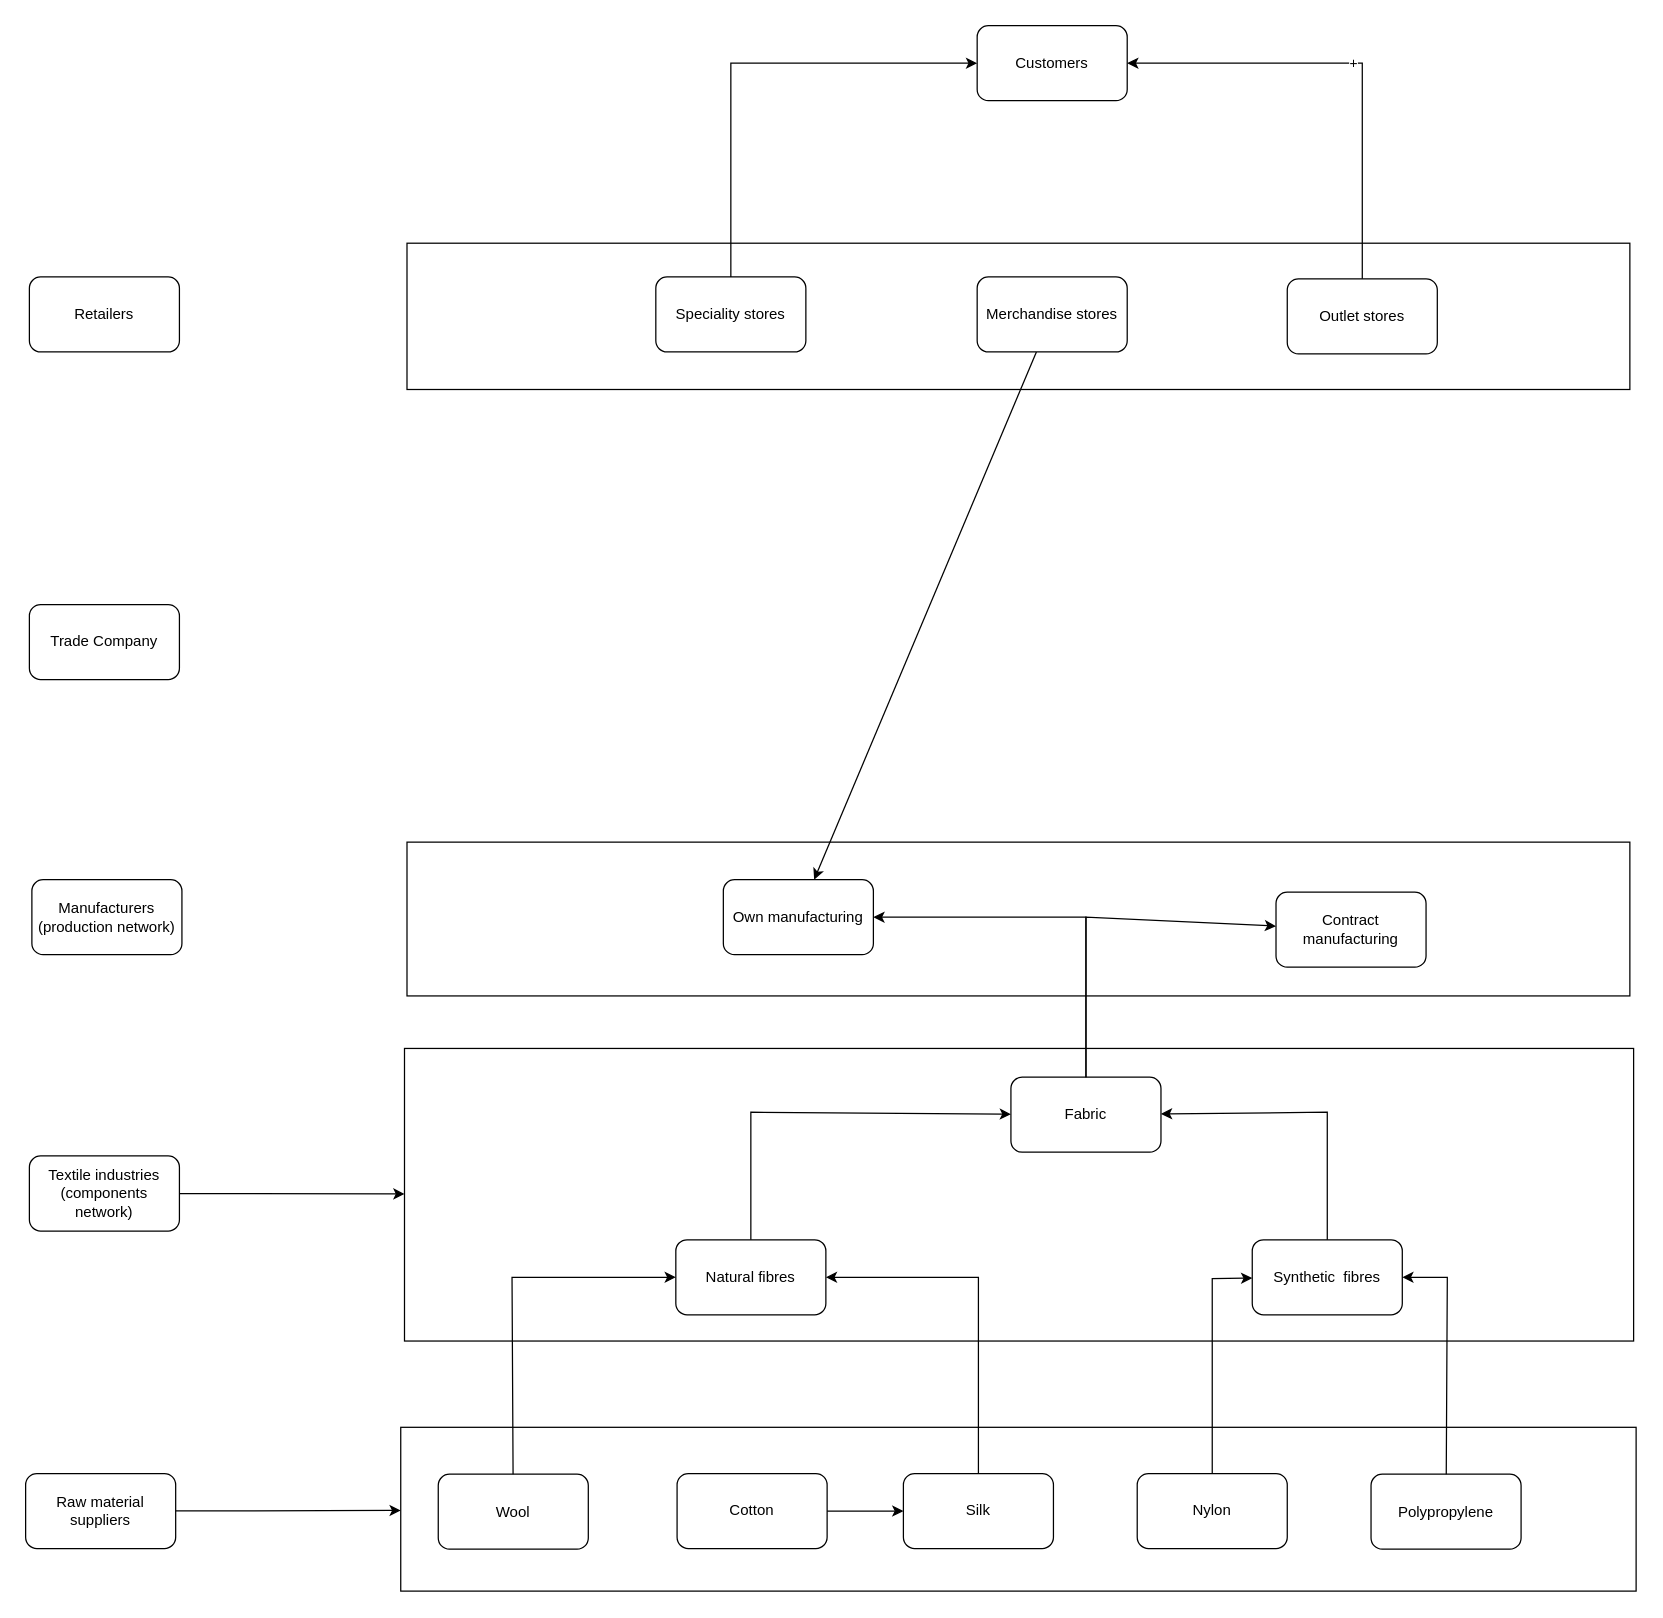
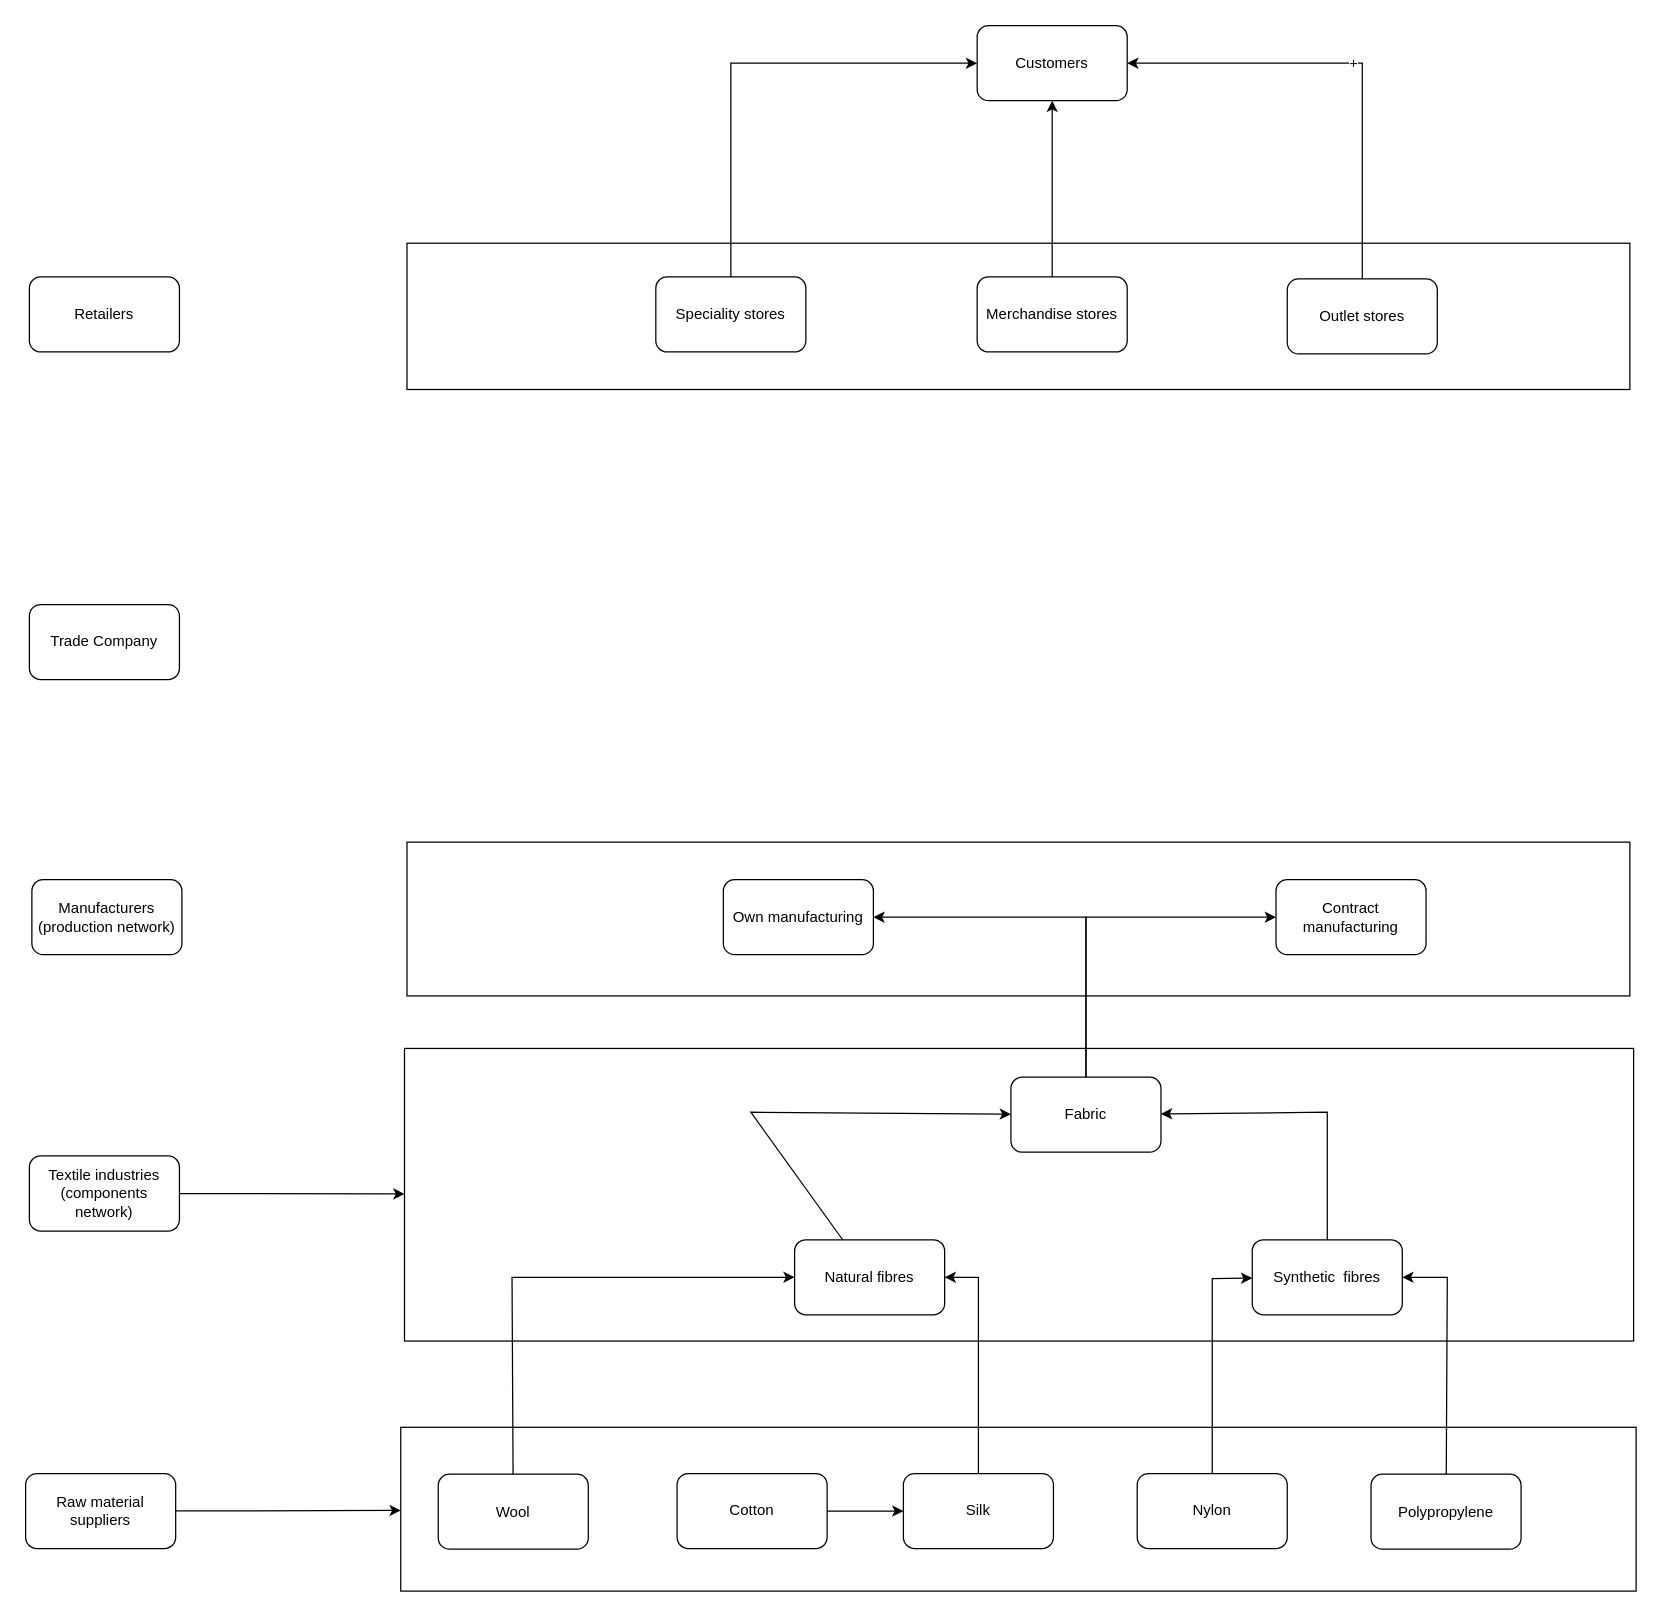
edge "Merchandise stores" -> "Own manufacturing": now "Merchandise stores" -> "Customers"
node "Contract manufacturing": moved (1351, 929) -> (1351, 917)
node "Natural fibres": moved (751, 1277) -> (869, 1277)
